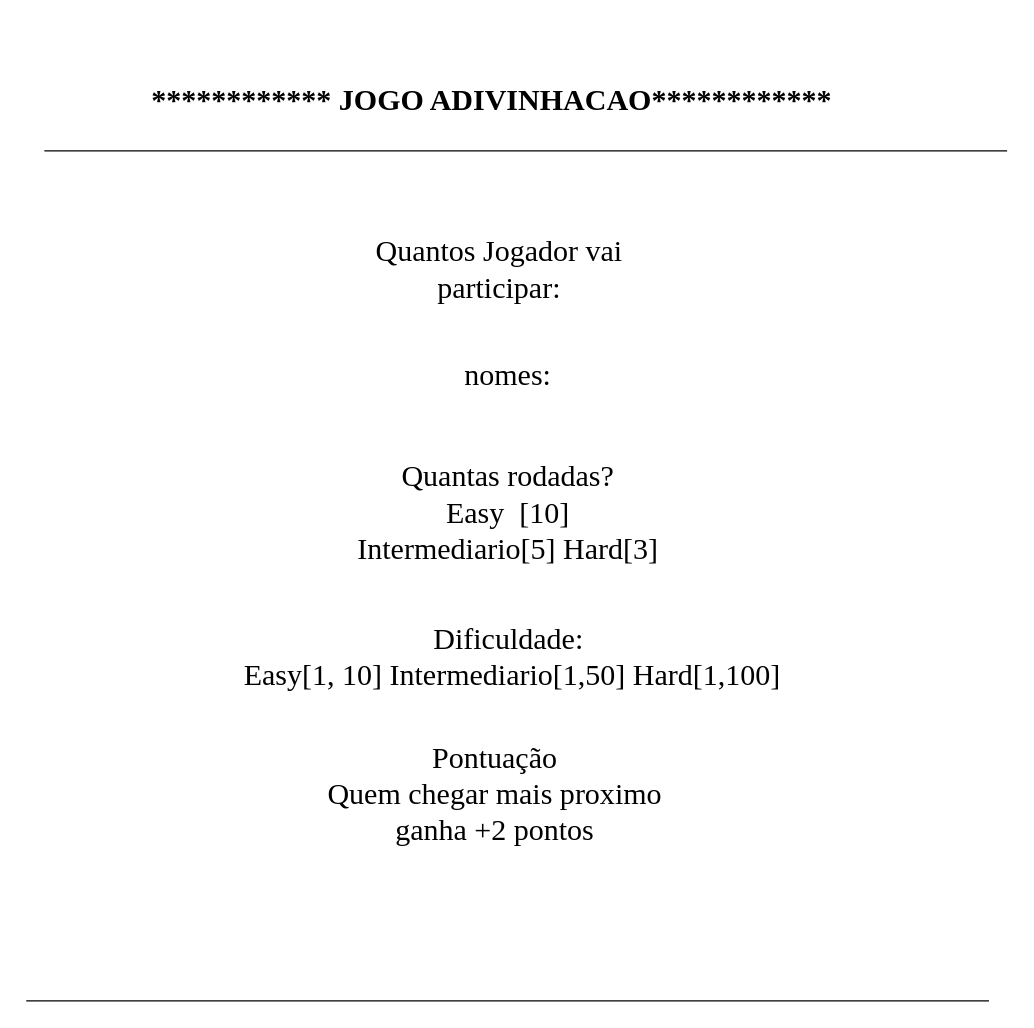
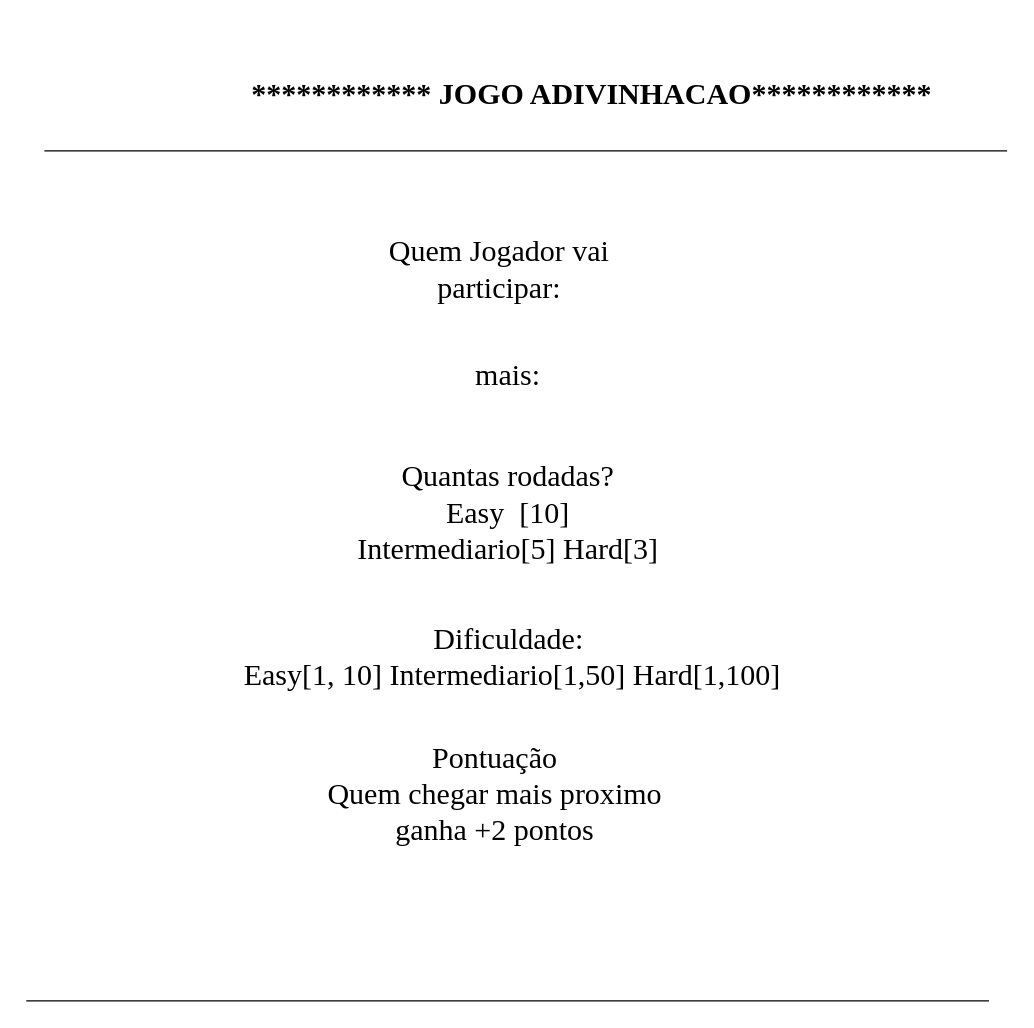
node "************ JOGO ADIVINHACAO************": moved (492, 101) -> (592, 94)
node "Quantos Jogador vai participar:": label "Quantos Jogador vai participar:" -> "Quem Jogador vai participar:"
node "nomes:": label "nomes:" -> "mais:"
